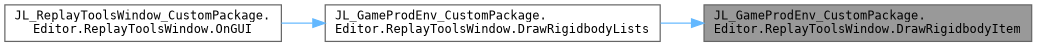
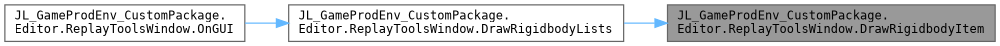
node "JL_ReplayToolsWindow_CustomPackage. Editor.ReplayToolsWindow.OnGUI": label "JL_ReplayToolsWindow_CustomPackage. Editor.ReplayToolsWindow.OnGUI" -> "JL_GameProdEnv_CustomPackage. Editor.ReplayToolsWindow.OnGUI"
